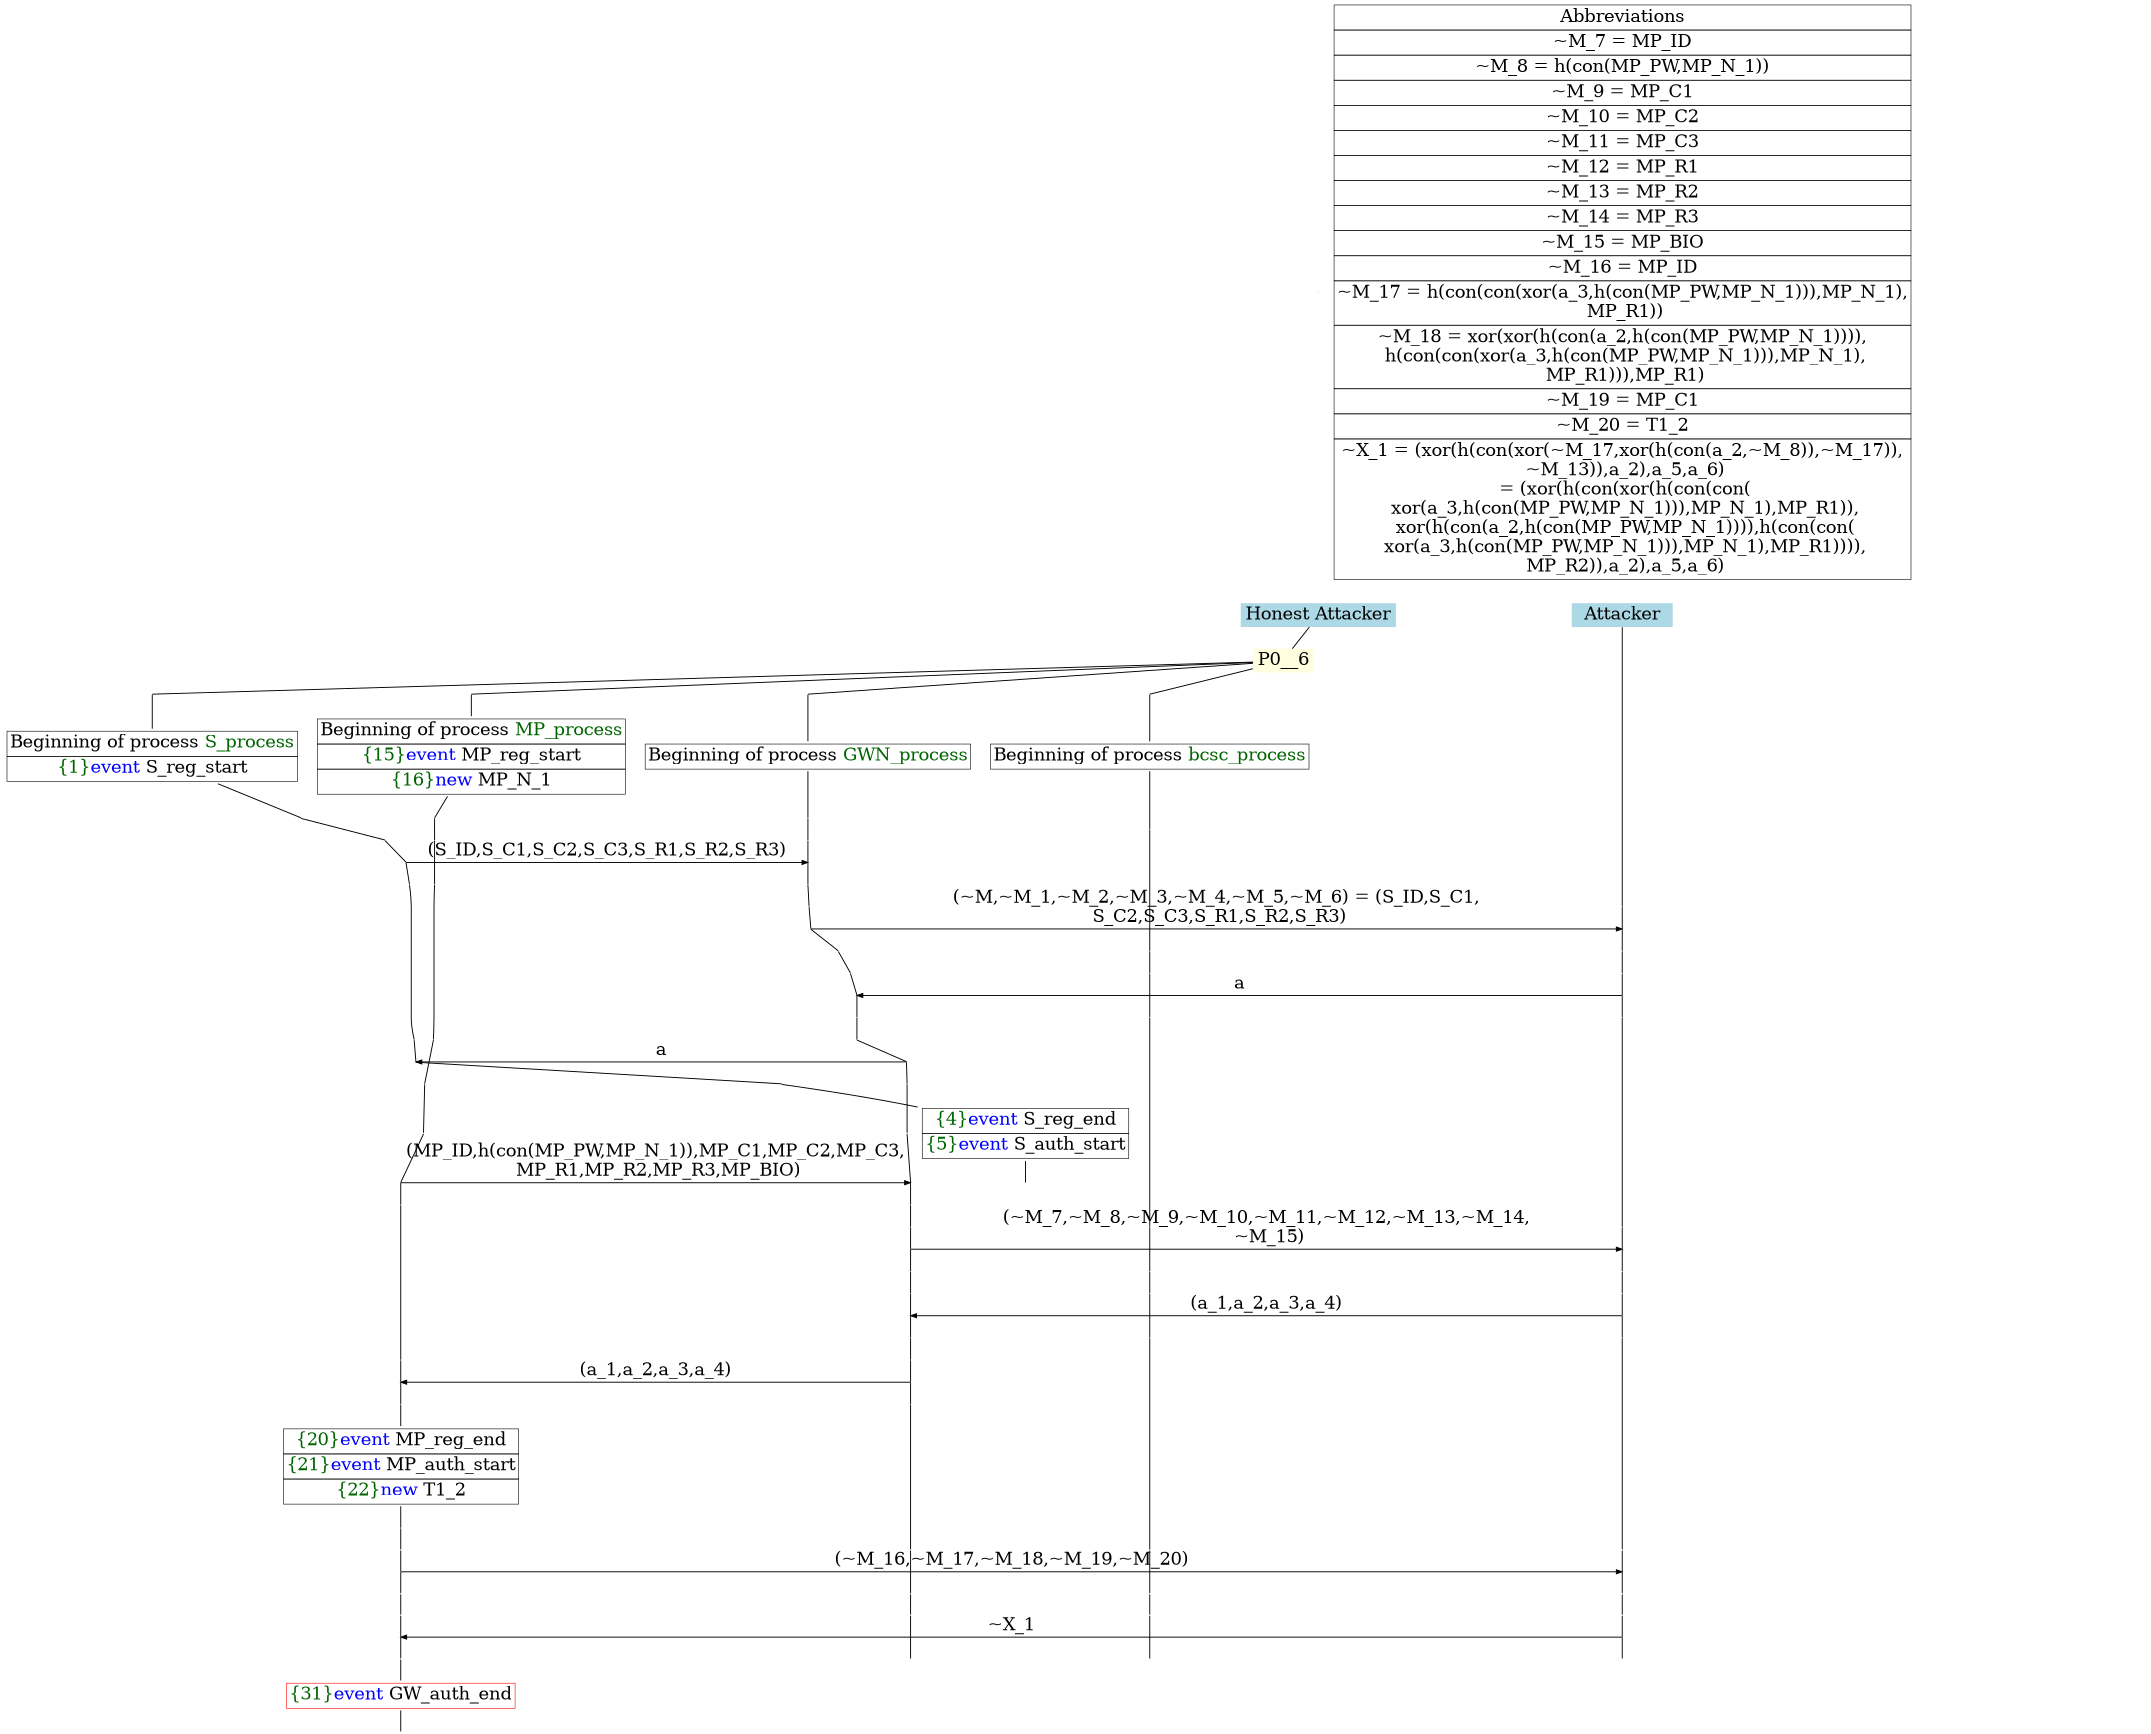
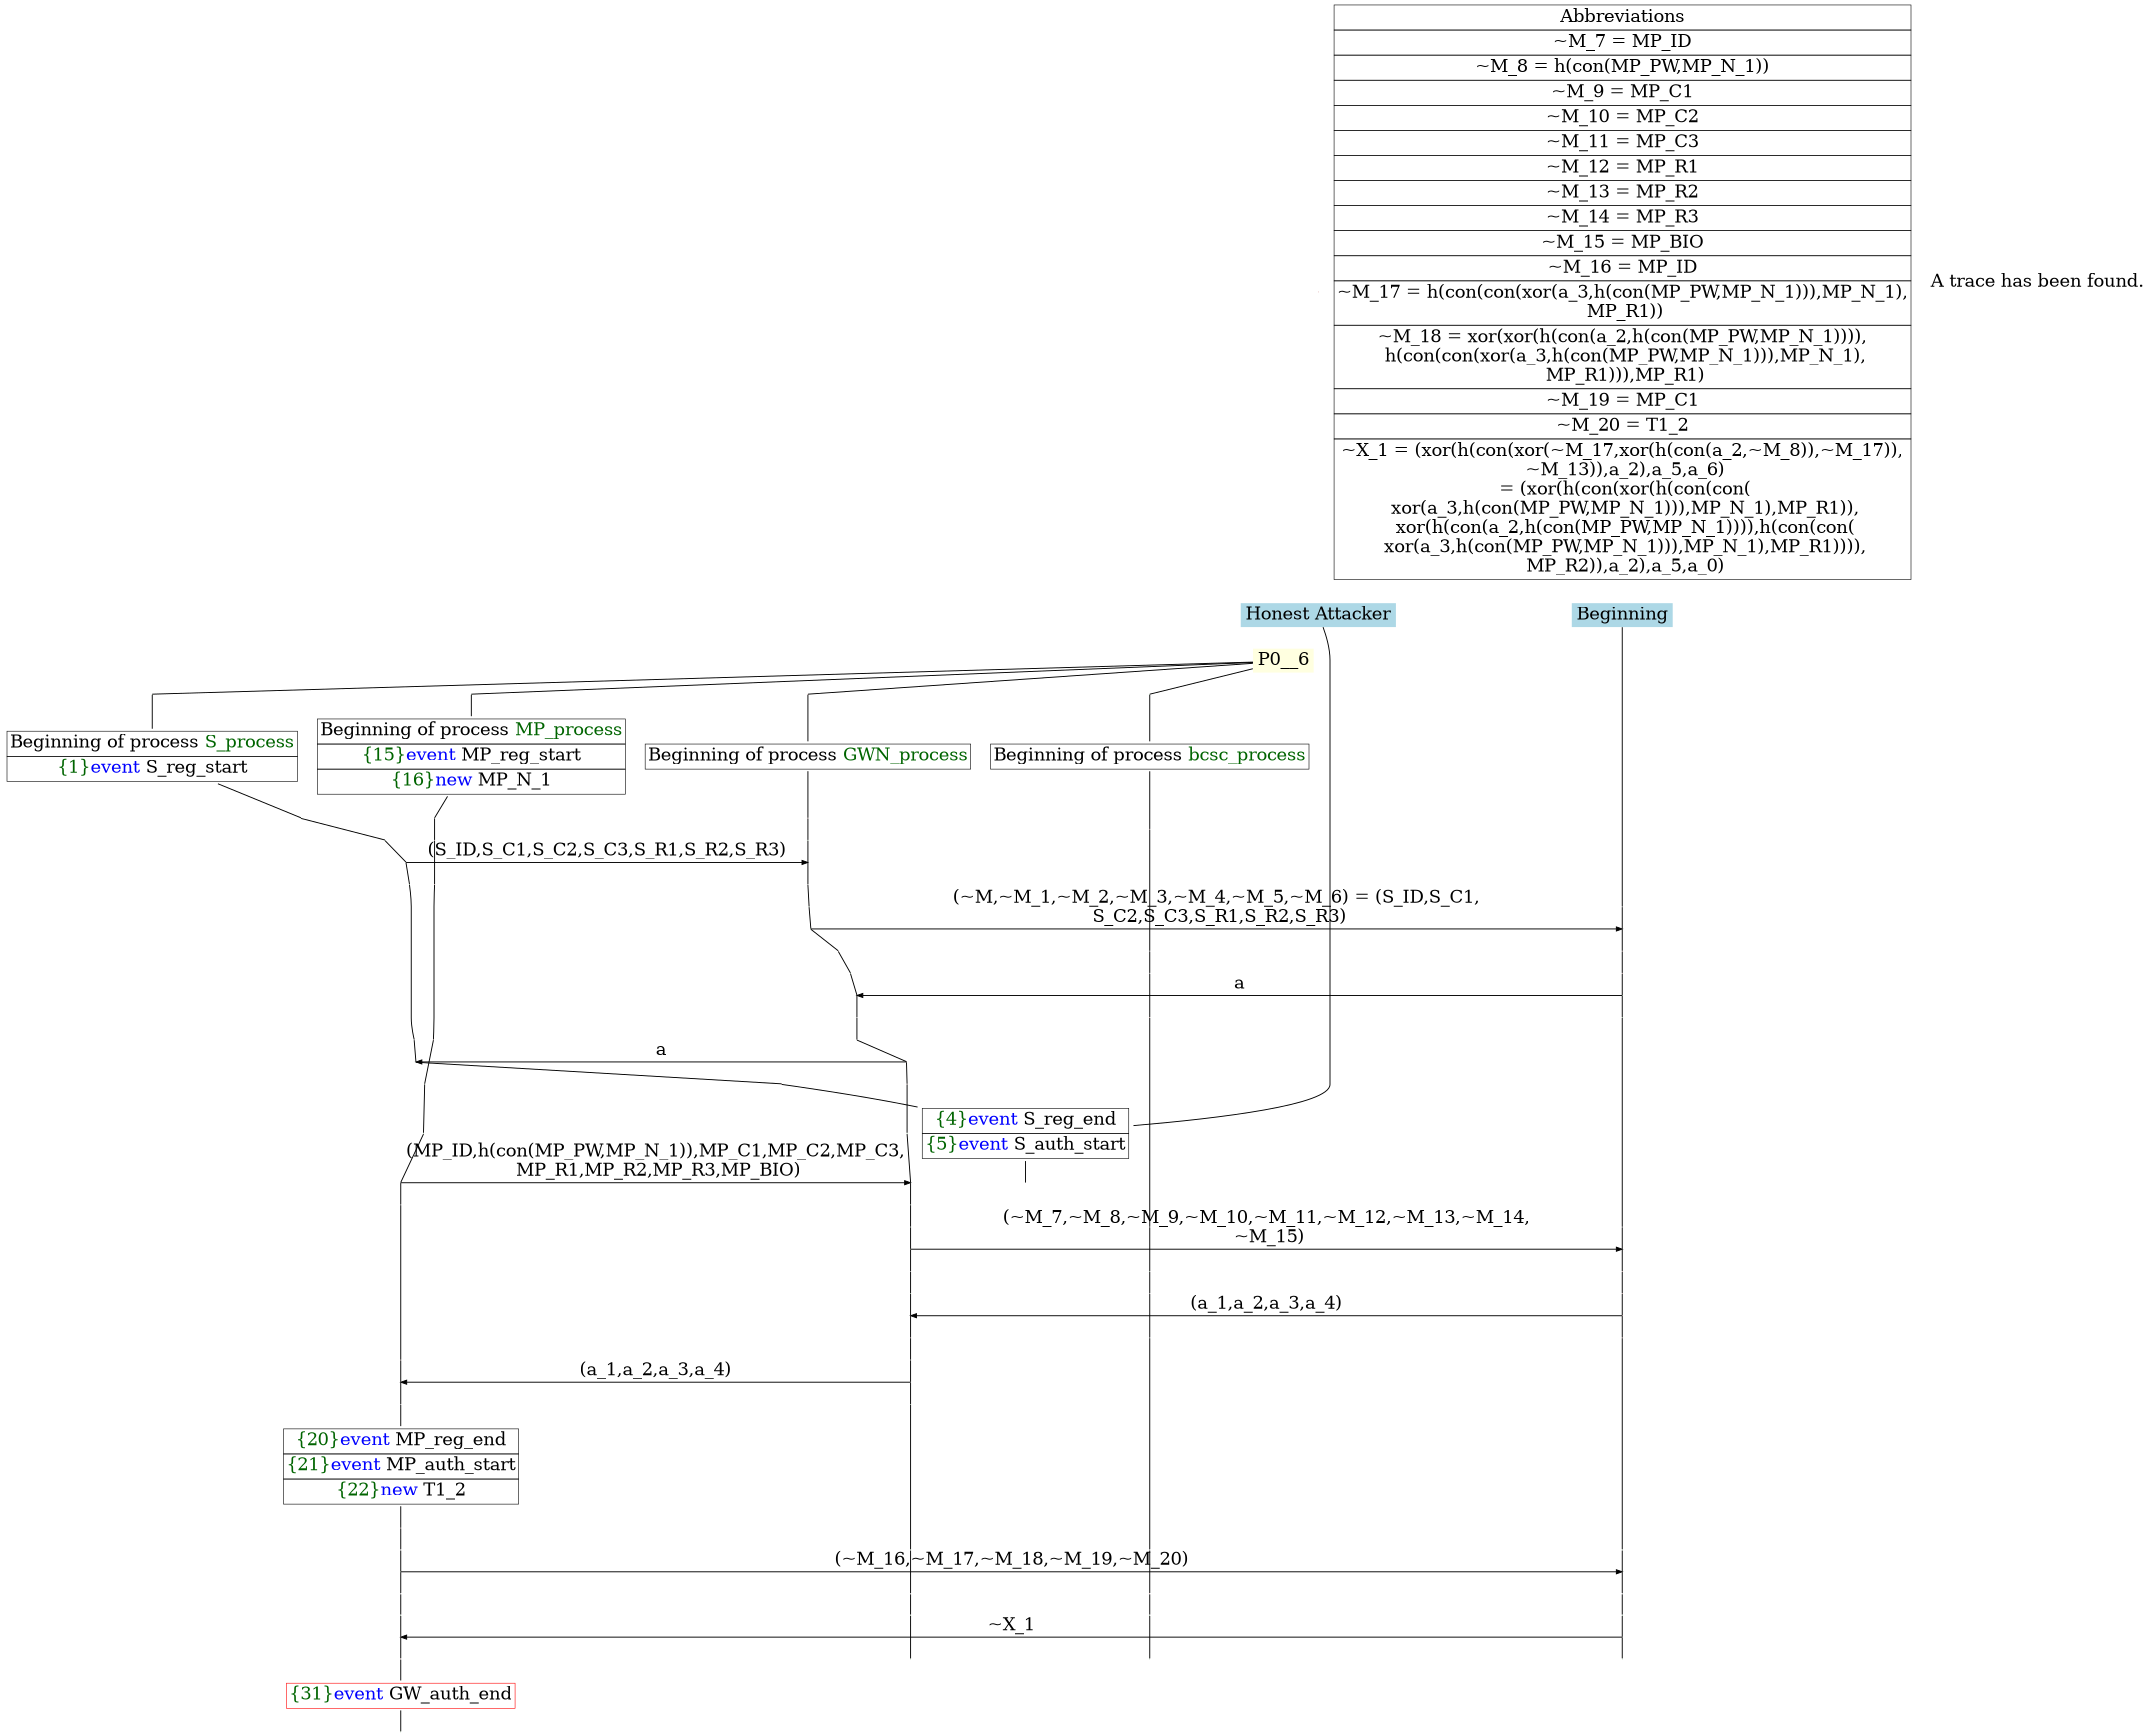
node "A trace has been found.": added
node "Abbreviations": text "MP_R2)),a_2),a_5,a_6)" -> "MP_R2)),a_2),a_5,a_0)"
node "Attacker": label "Attacker" -> "Beginning"
edge "Honest Attacker" -- "P0__6": now "Honest Attacker" -- "{4}"
